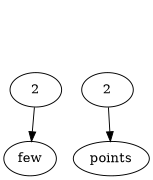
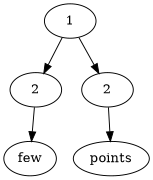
node "1": added
